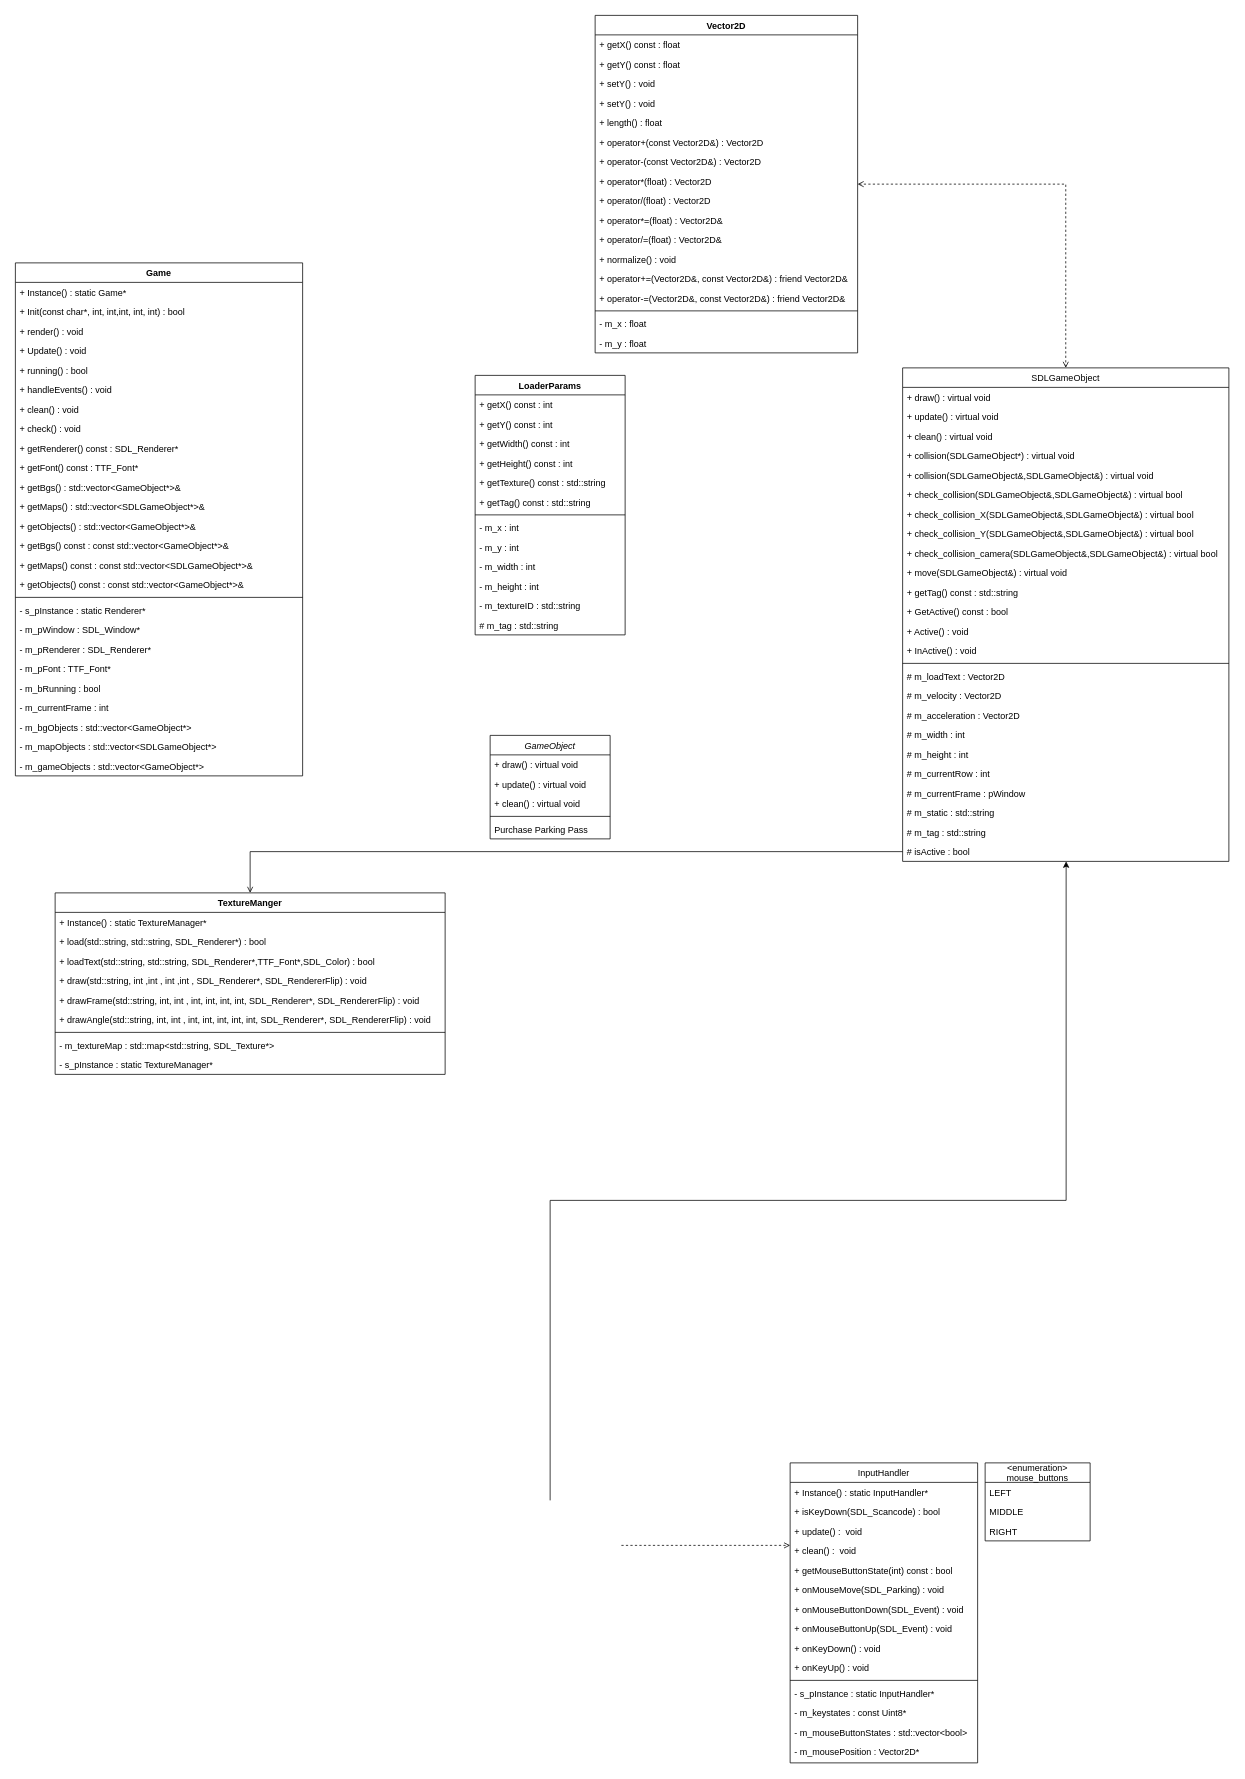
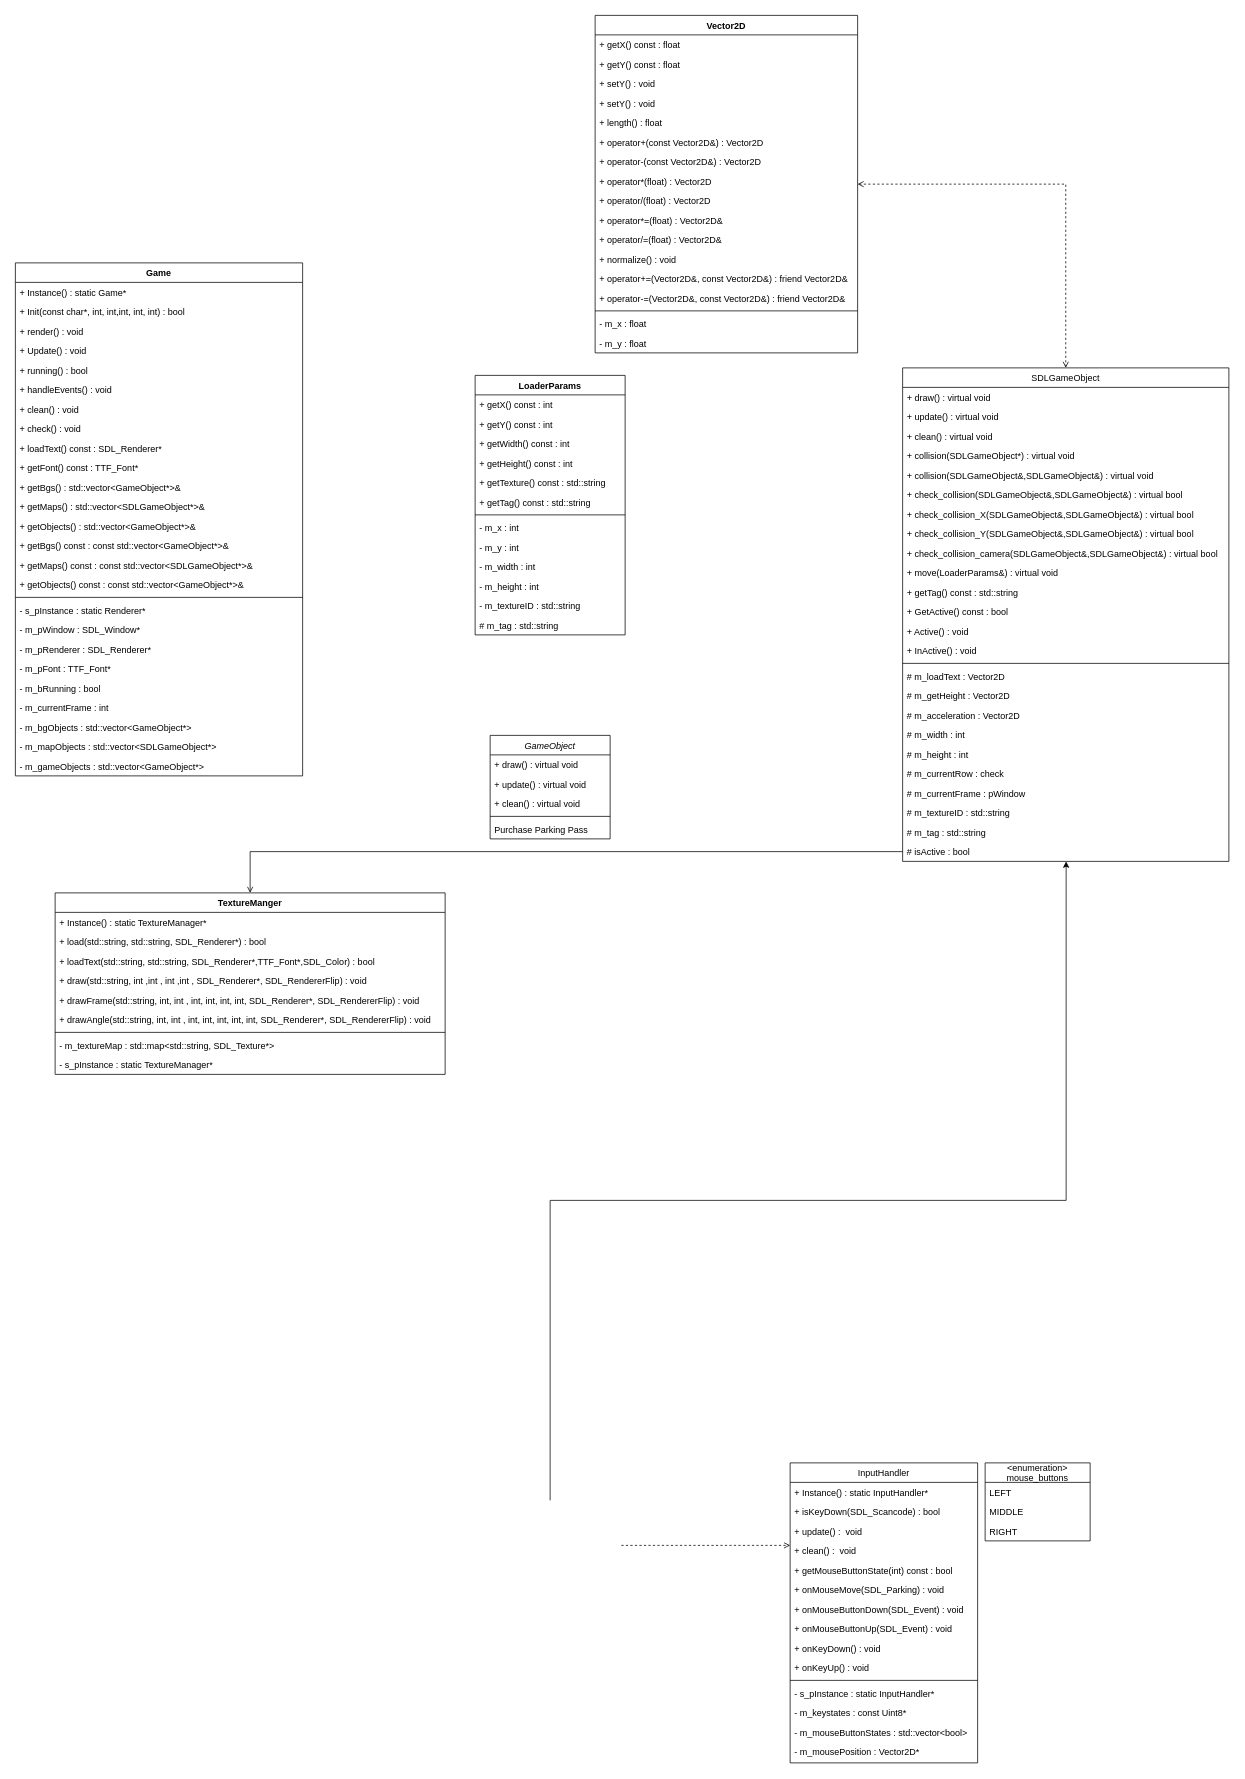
node "+ getRenderer() const : SDL_Renderer*": label "+ getRenderer() const : SDL_Renderer*" -> "+ loadText() const : SDL_Renderer*"
node "+ move(SDLGameObject&) : virtual void": label "+ move(SDLGameObject&) : virtual void" -> "+ move(LoaderParams&) : virtual void"
node "# m_velocity : Vector2D": label "# m_velocity : Vector2D" -> "# m_getHeight : Vector2D"
node "# m_currentRow : int": label "# m_currentRow : int" -> "# m_currentRow : check"
node "# m_static : std::string": label "# m_static : std::string" -> "# m_textureID : std::string"
